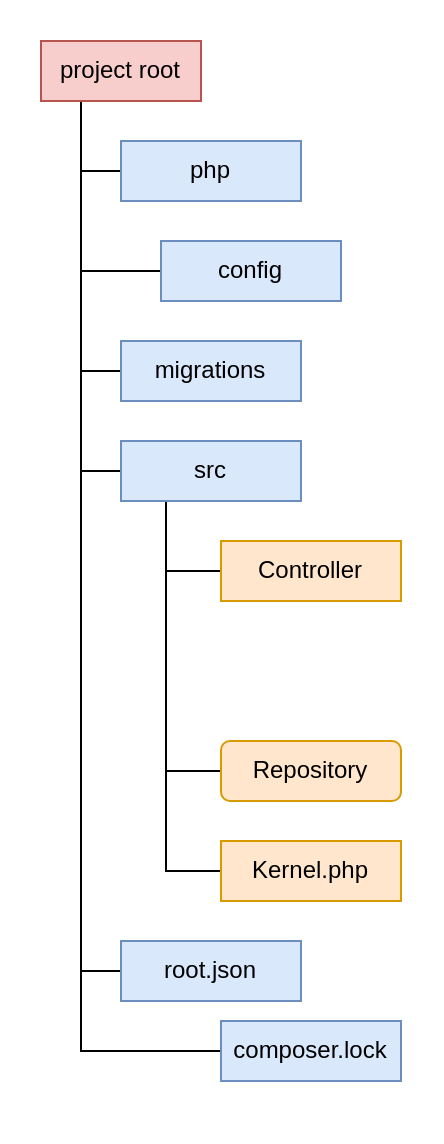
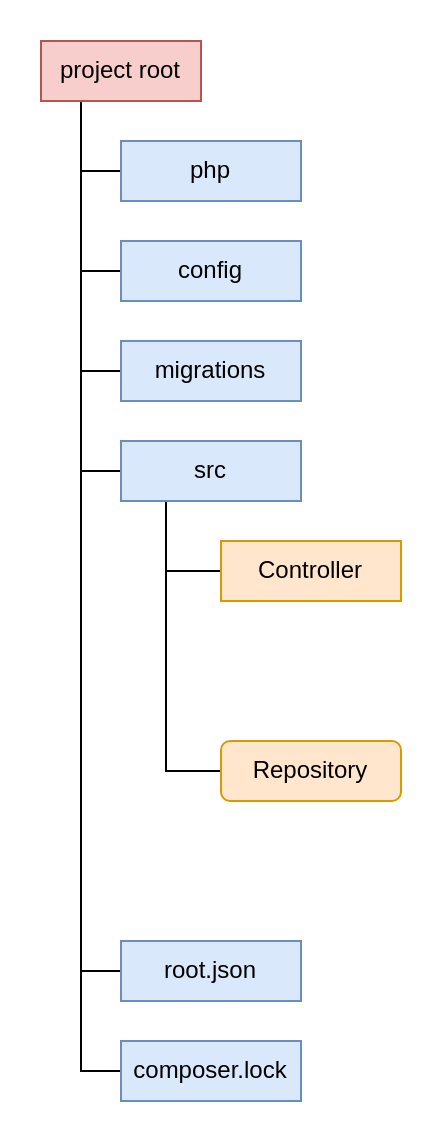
node "config": moved (251, 271) -> (211, 271)
edge "src" -- "Kernel.php": removed
node "Kernel.php": removed
node "composer.lock": moved (311, 1051) -> (211, 1071)
